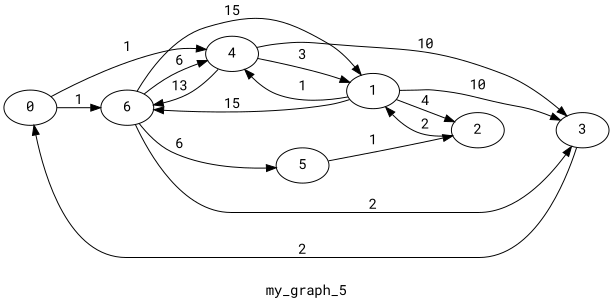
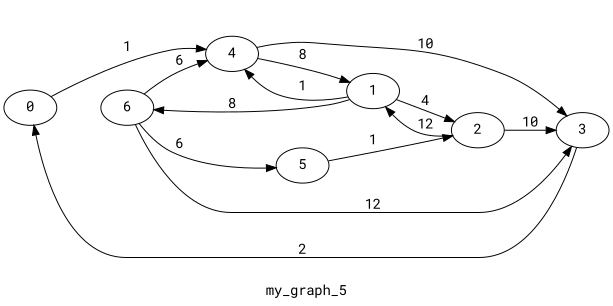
edge "6" -> "1": removed, label "15"
edge "4" -> "1": label "3" -> "8"
edge "4" -> "6": removed, label "13"
edge "1" -> "3": now "2" -> "3"
edge "1" -> "6": label "15" -> "8"
edge "0" -> "6": removed, label "1"
edge "2" -> "1": label "2" -> "12"
edge "6" -> "3": label "2" -> "12"
